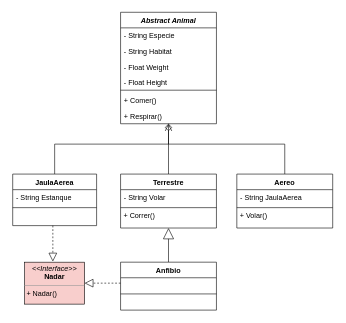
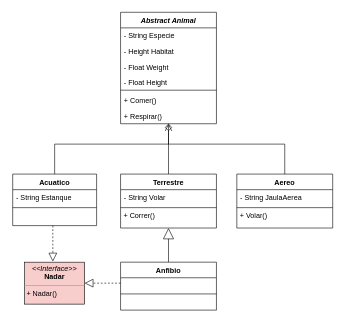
node "- String Habitat": label "- String Habitat" -> "- Height Habitat"
node "JaulaAerea": label "JaulaAerea" -> "Acuatico"
